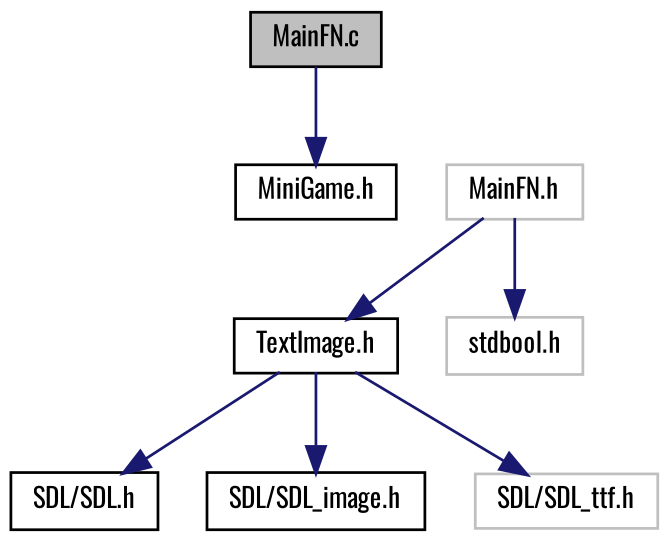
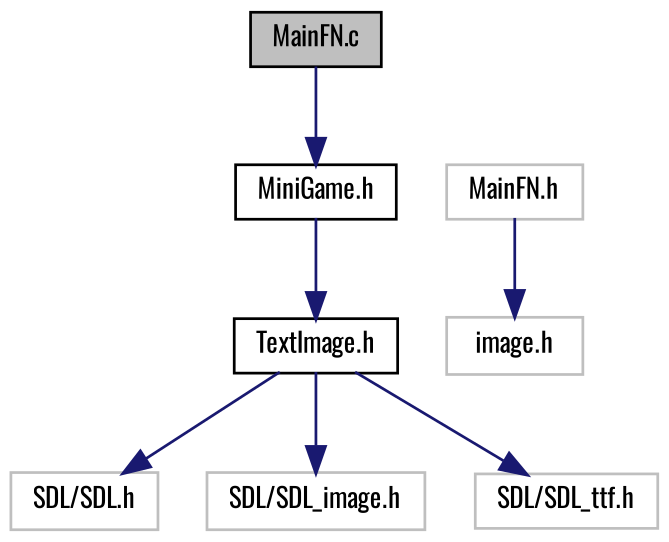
edge "MainFN.h" -> "TextImage.h": now "MiniGame.h" -> "TextImage.h"
node "stdbool.h": label "stdbool.h" -> "image.h"
node "SDL/SDL.h": color black -> grey75
node "SDL/SDL_image.h": color black -> grey75
